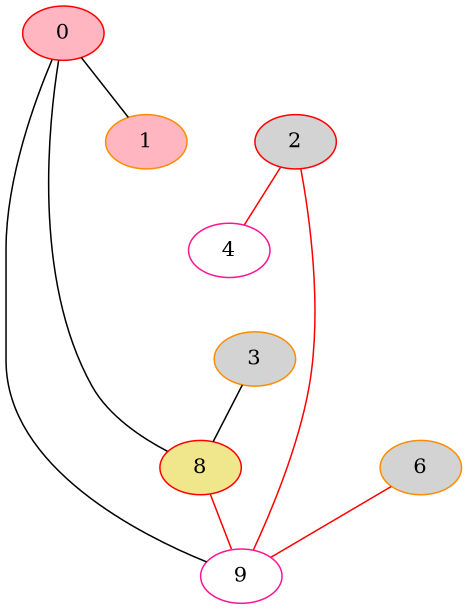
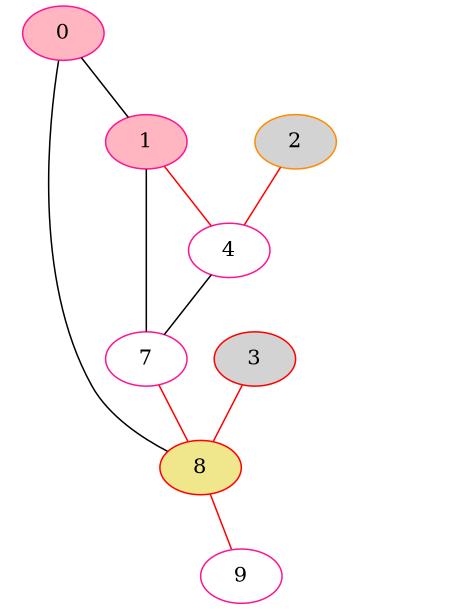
node "0": color red -> deeppink
node "1": color darkorange -> deeppink
node "2": color red -> darkorange
edge "1" -- "4": added
edge "0" -- "9": removed
node "7": added
node "3": color darkorange -> red
edge "2" -- "9": removed
edge "3" -- "8": color black -> red
node "6": removed
